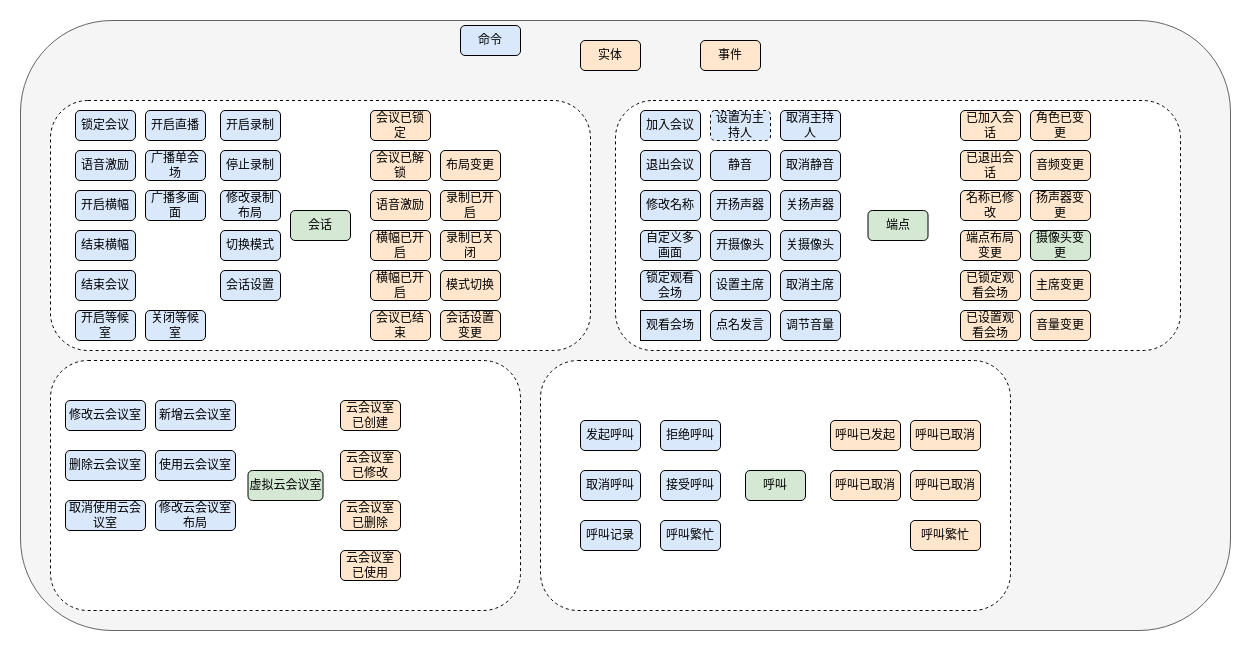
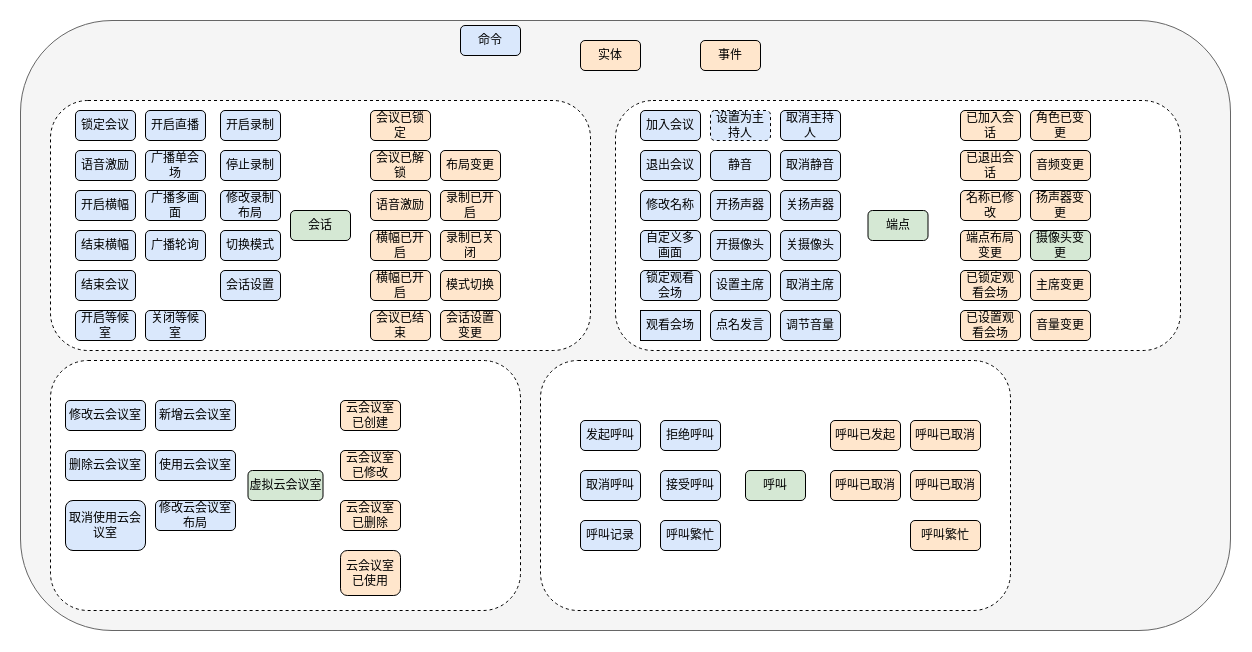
node "广播轮询": added
node "取消使用云会议室": size 80x30 -> 80x50
node "云会议室已使用": size 60x30 -> 60x45
